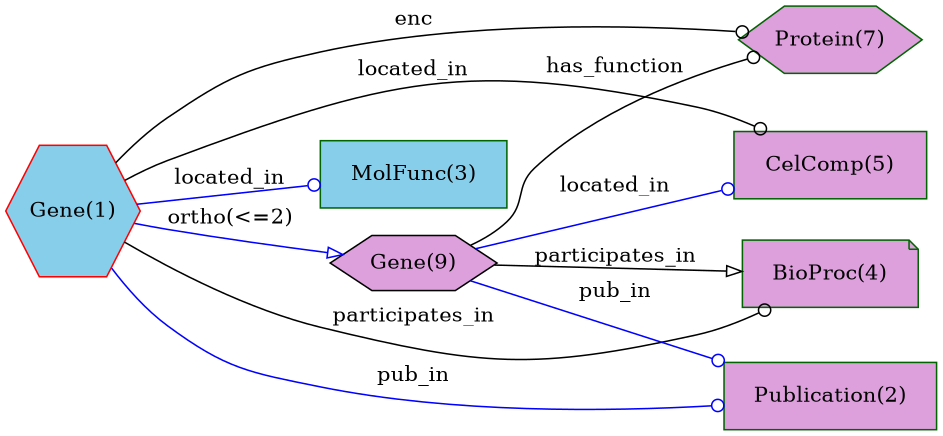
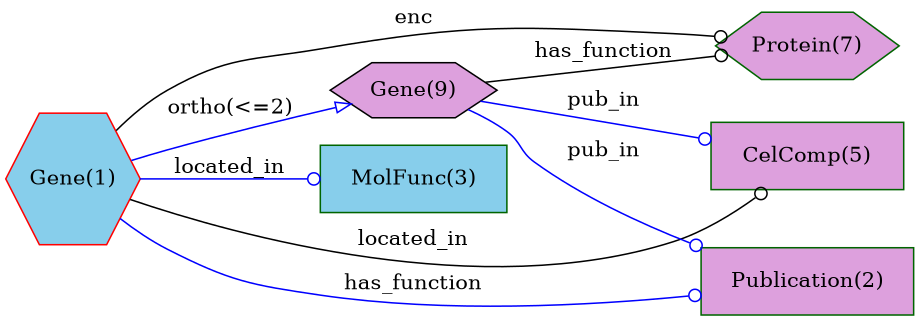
edge "Gene(9)" -> "CelComp(5)": label "located_in" -> "pub_in"
node "BioProc(4)": removed
edge "Gene(1)" -> "Publication(2)": label "pub_in" -> "has_function"
